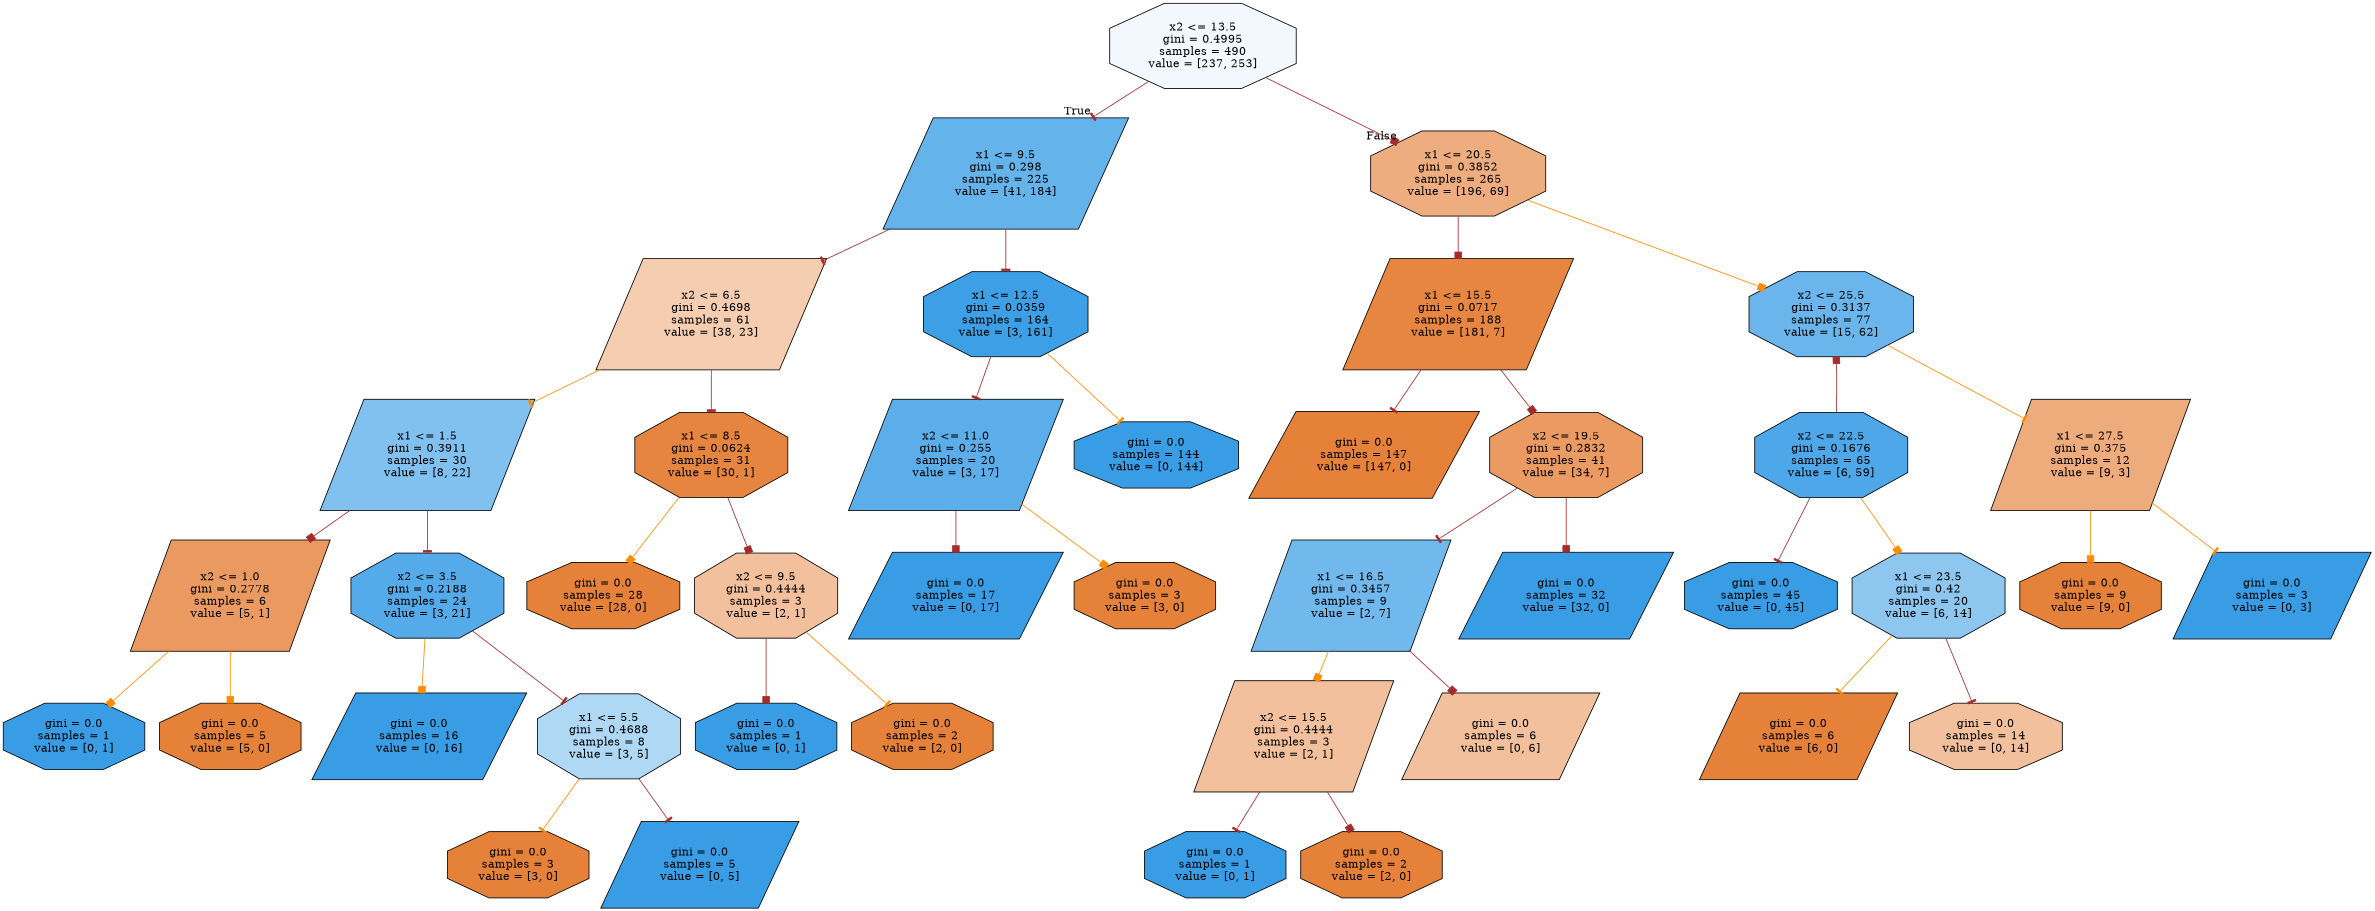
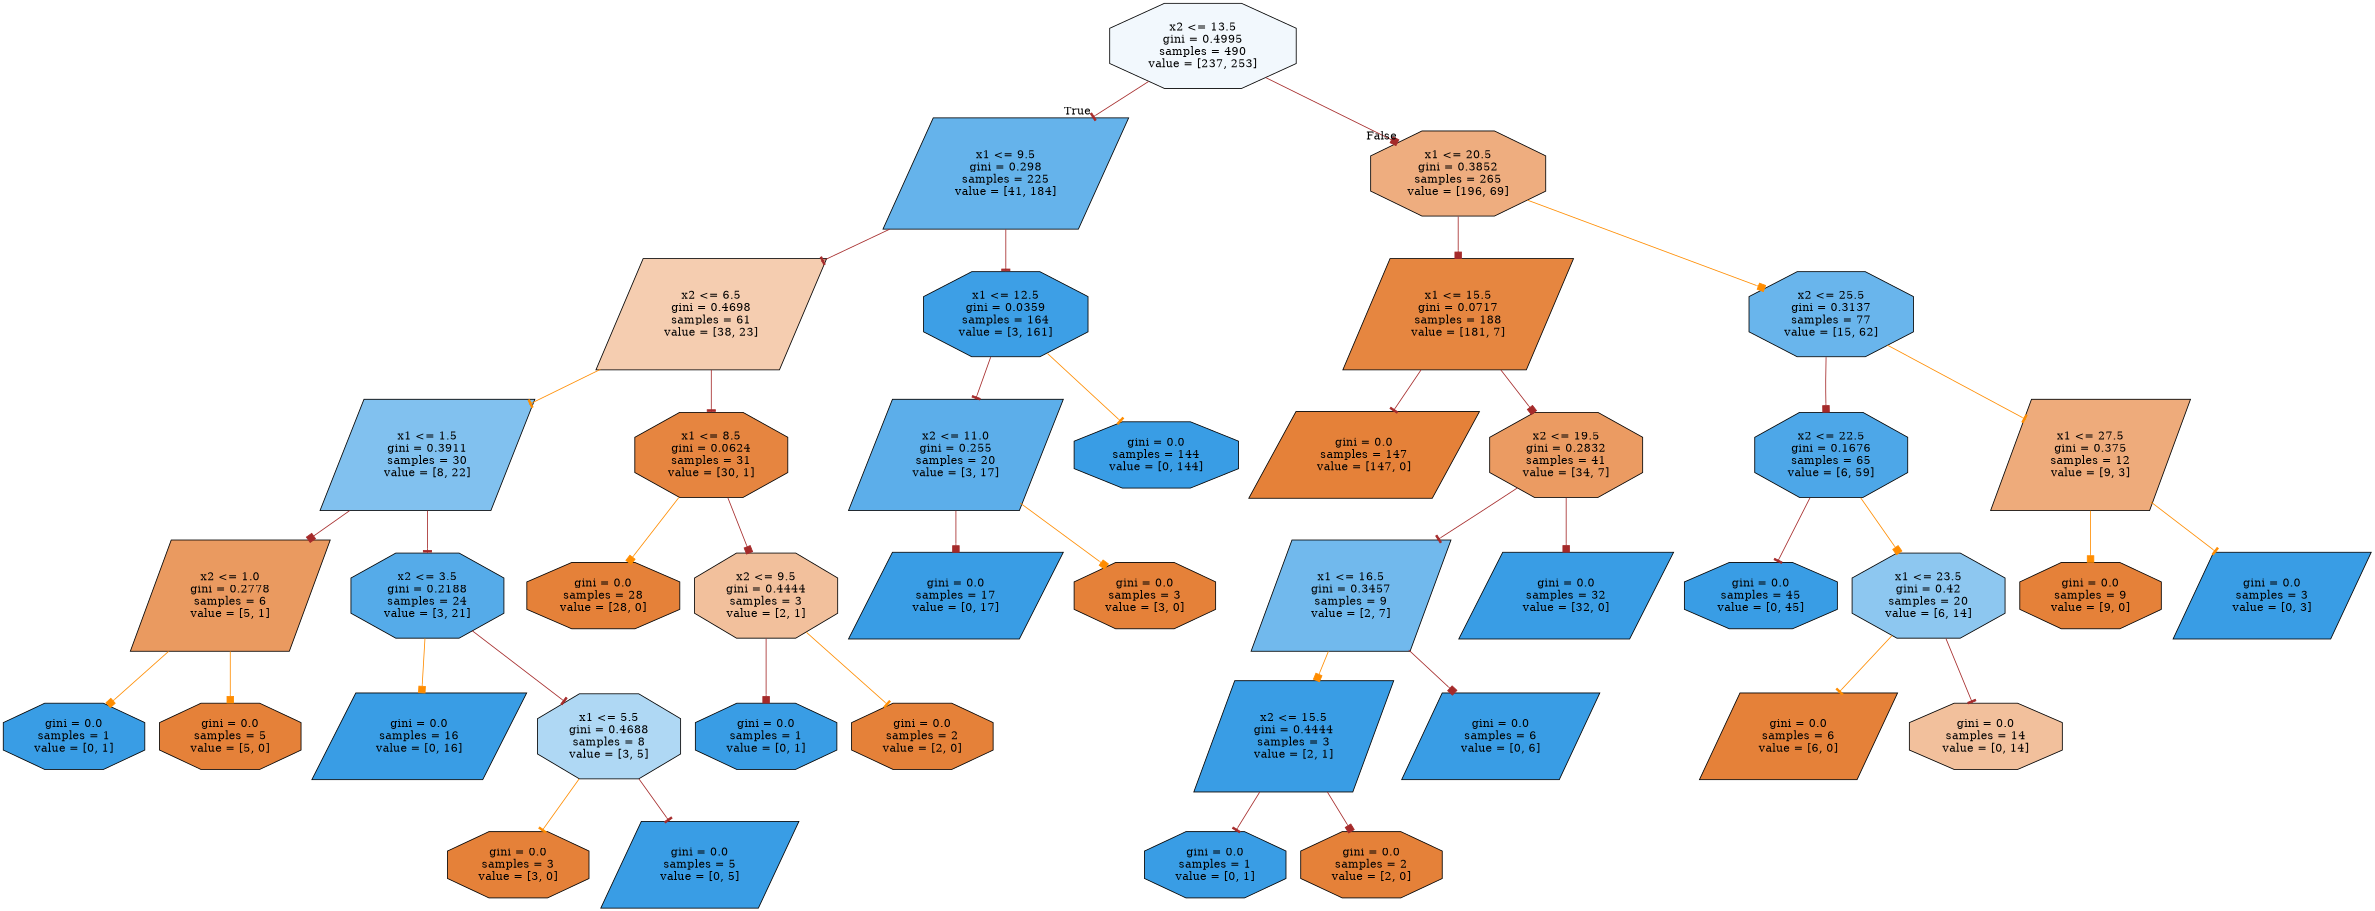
edge "x2 <= 22.5 gini = 0.1676 samples = 65 value = [6, 59]" -> "x2 <= 25.5 gini = 0.3137 samples = 77 value = [15, 62]": reversed
node "x2 <= 15.5 gini = 0.4444 samples = 3 value = [2, 1]": fillcolor #e581397f -> #399de5ff
node "gini = 0.0 samples = 6 value = [0, 6]": fillcolor #e581397f -> #399de5ff
